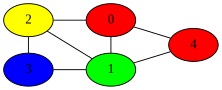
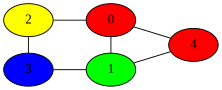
edge "2" -- "1": removed
